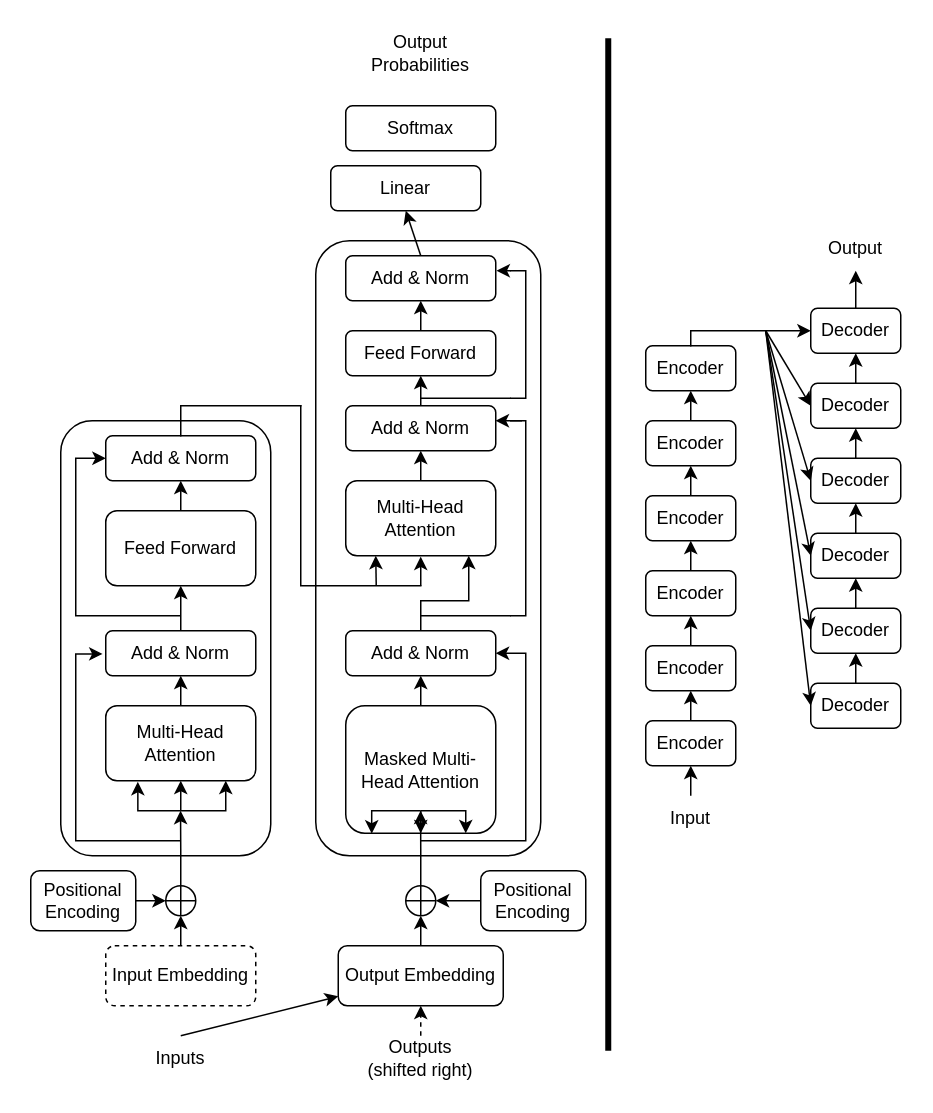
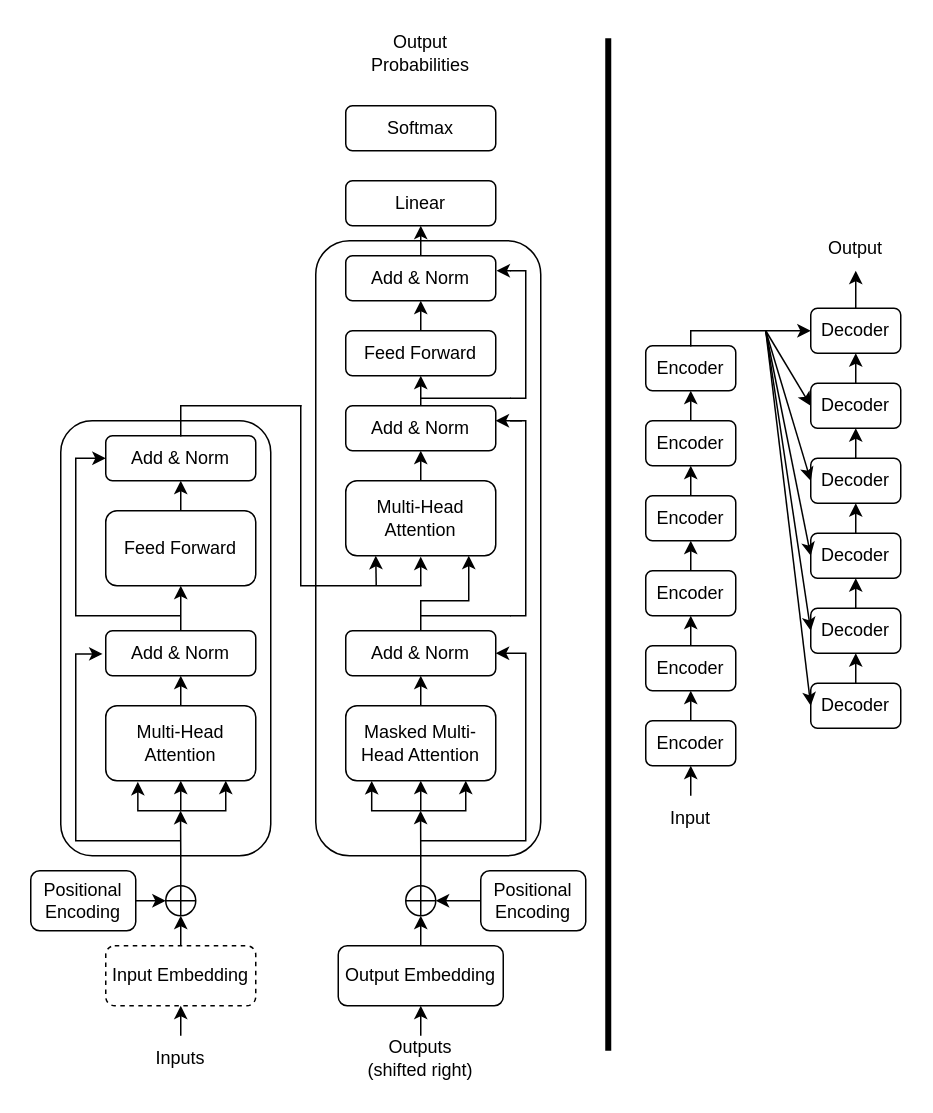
node "Linear": moved (406, 188) -> (421, 203)
node "Masked Multi-Head Attention": size 150x128 -> 150x75
edge "Inputs" -> "Output Embedding": now "Inputs" -> "Input Embedding"
edge "Outputs (shifted right)" -> "Output Embedding": style dashed -> solid
